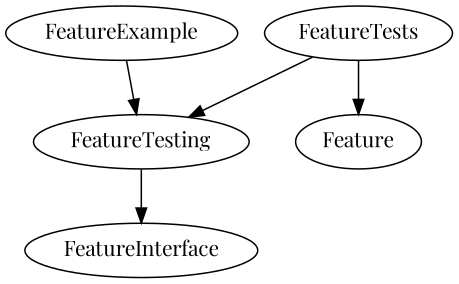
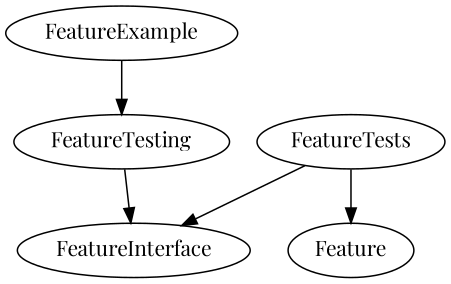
edge "FeatureTests" -> "FeatureTesting": now "FeatureTests" -> "FeatureInterface"
